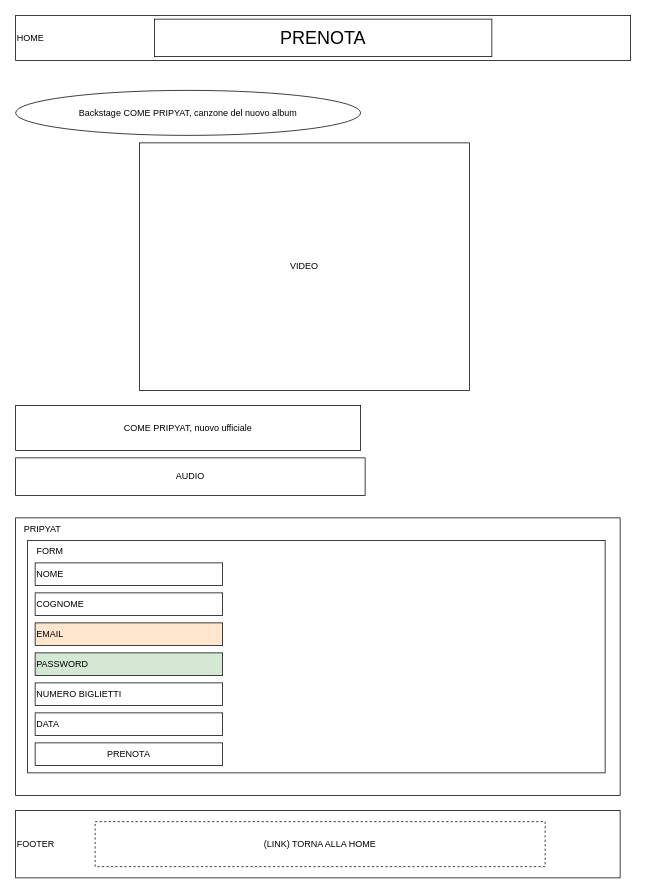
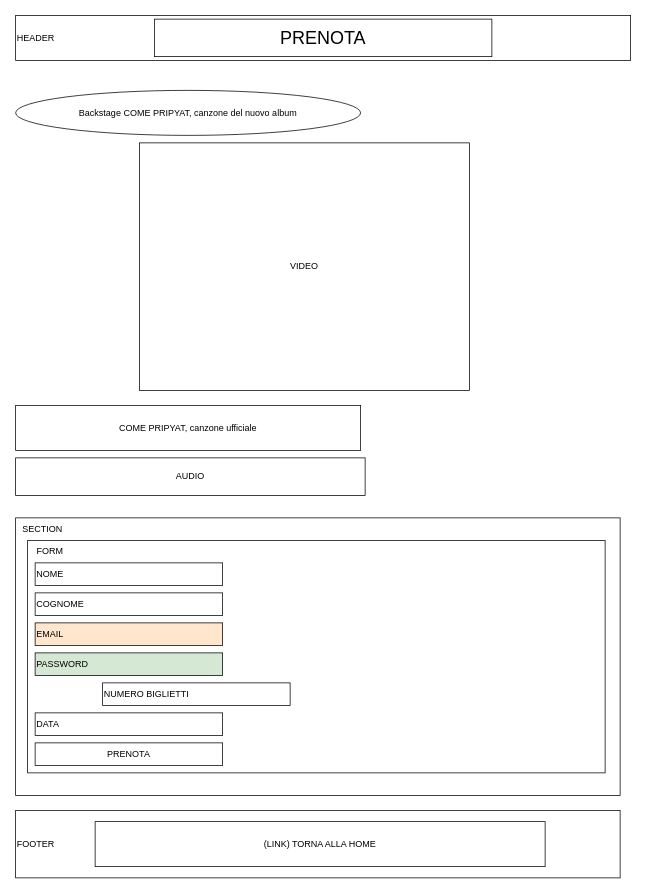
node "HOME": label "HOME" -> "HEADER"
node "COME PRIPYAT, nuovo ufficiale": label "COME PRIPYAT, nuovo ufficiale" -> "COME PRIPYAT, canzone ufficiale"
node "PRIPYAT": label "PRIPYAT" -> "SECTION"
node "NUMERO BIGLIETTI": moved (129, 694) -> (196, 694)
node "(LINK) TORNA ALLA HOME": style dashed -> solid
